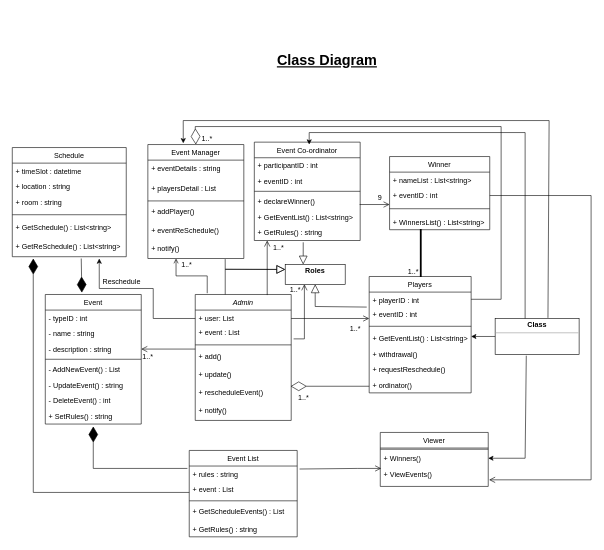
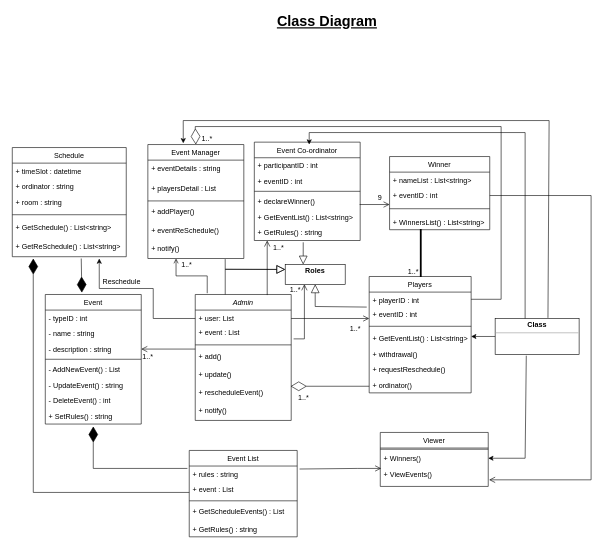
node "Class Diagram": moved (327, 60) -> (327, 21)
node "+ location : string": label "+ location : string" -> "+ ordinator : string"
